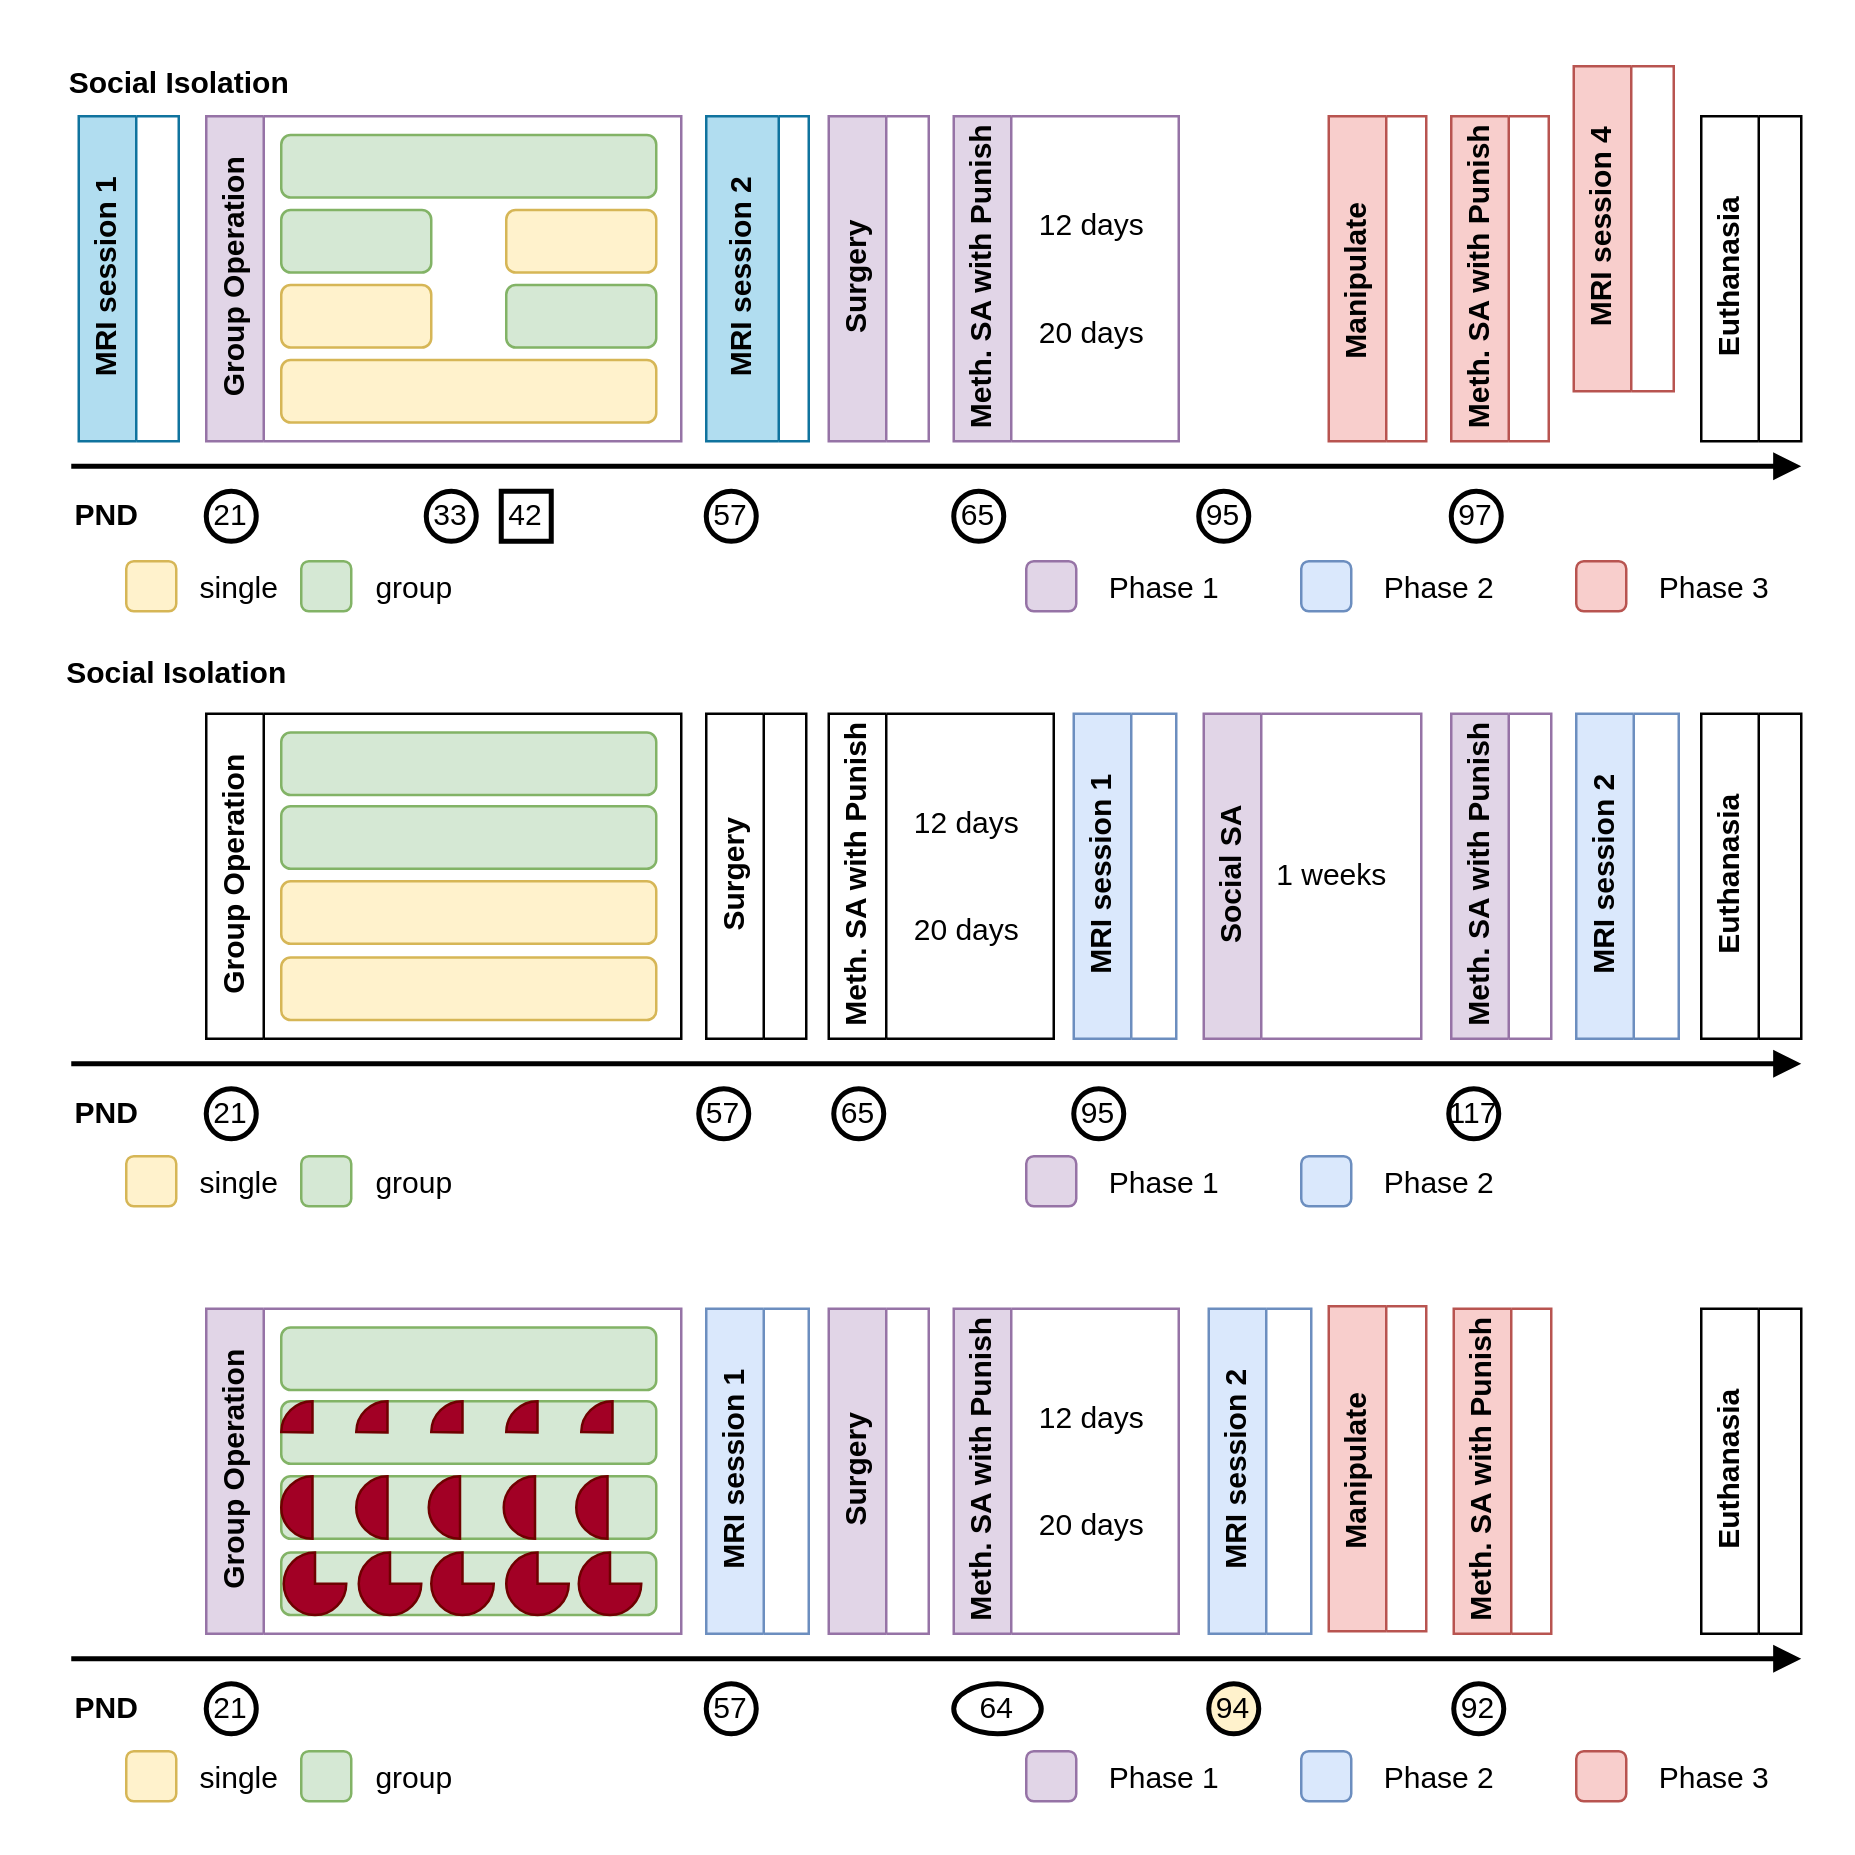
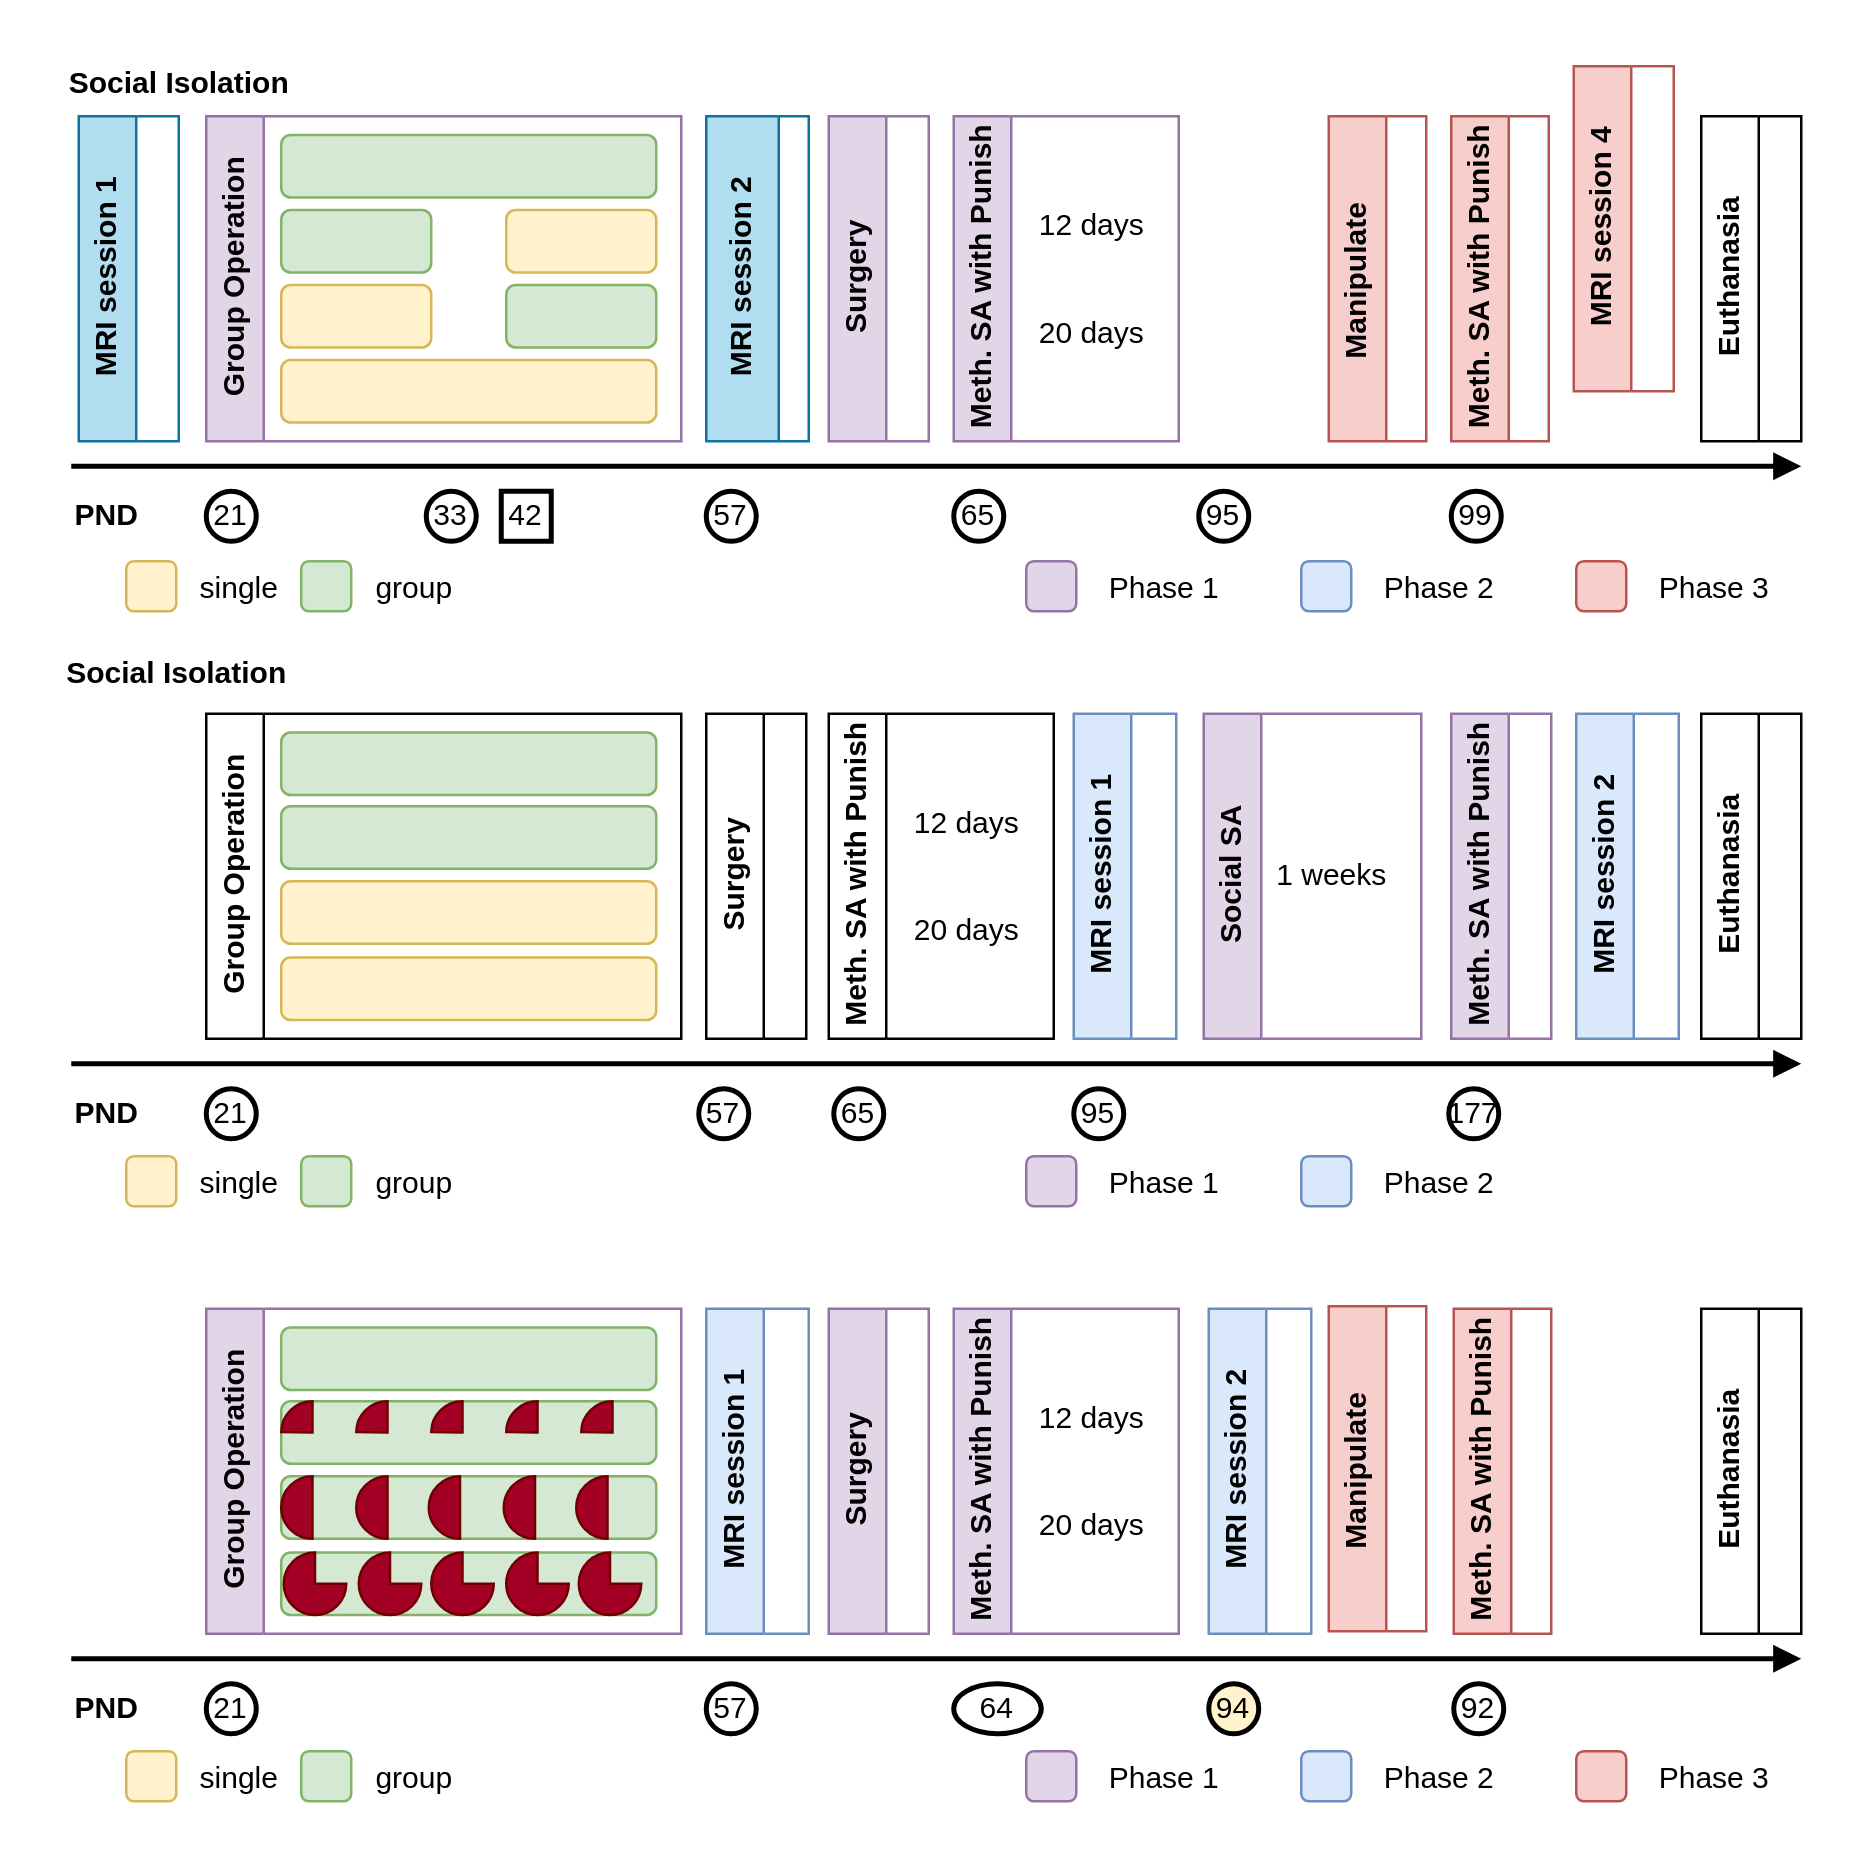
node "97": label "97" -> "99"
node "117": label "117" -> "177"
